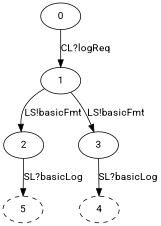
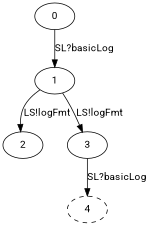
edge "0" -> "1": label "CL?logReq" -> "SL?basicLog"
edge "1" -> "2": label "LS!basicFmt" -> "LS!logFmt"
edge "1" -> "3": label "LS!basicFmt" -> "LS!logFmt"
node "5": removed
